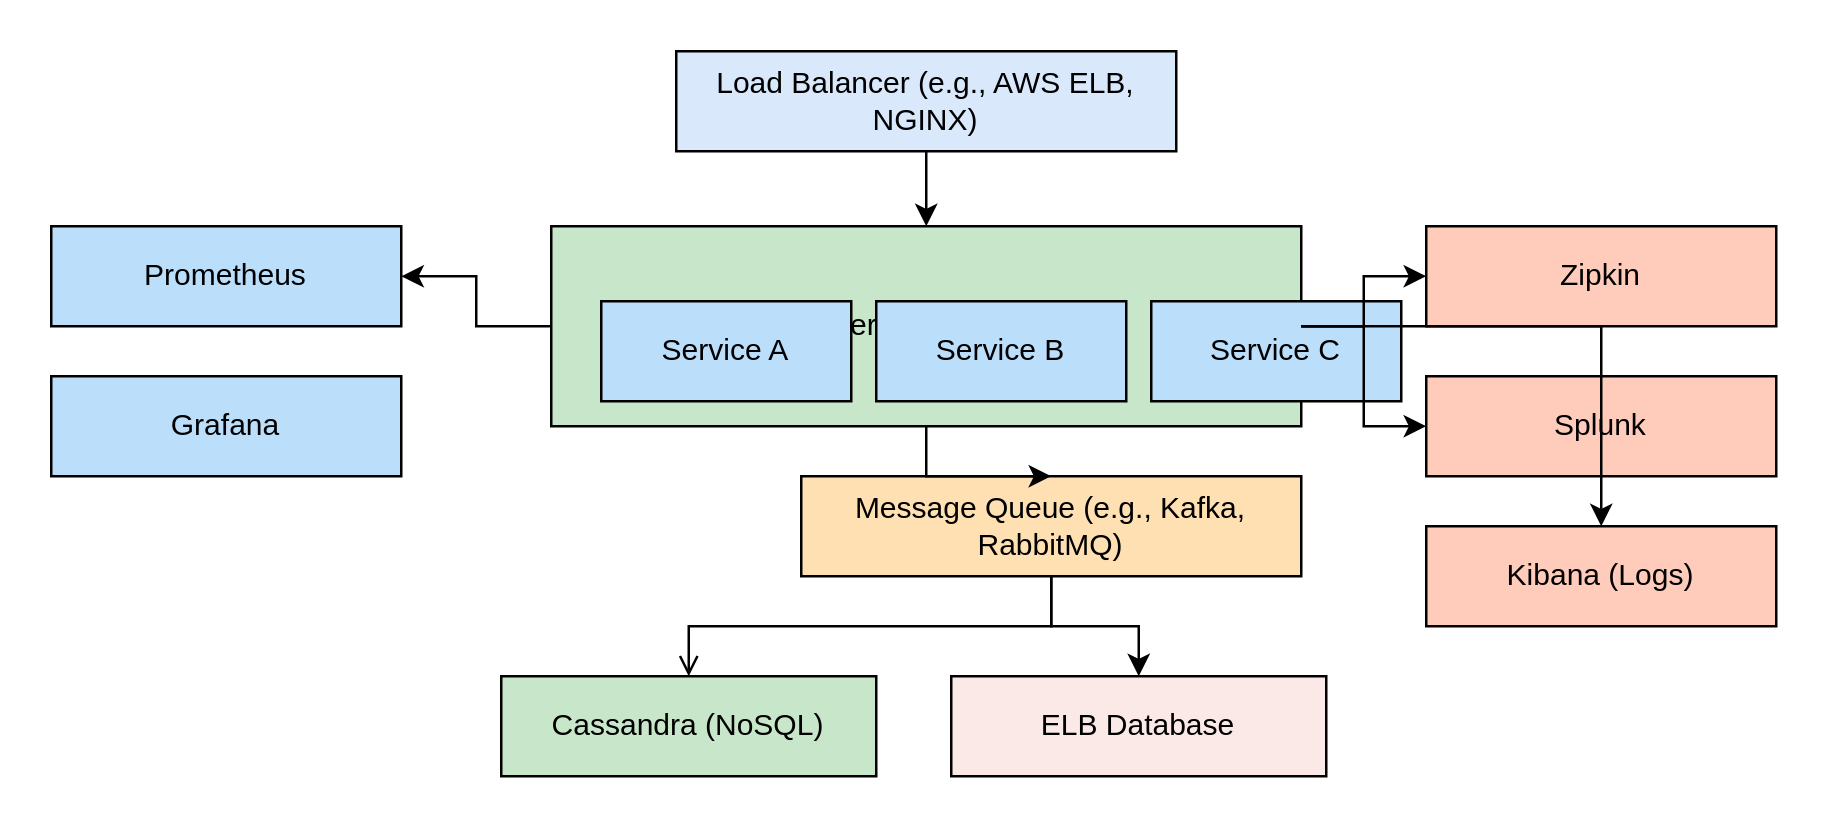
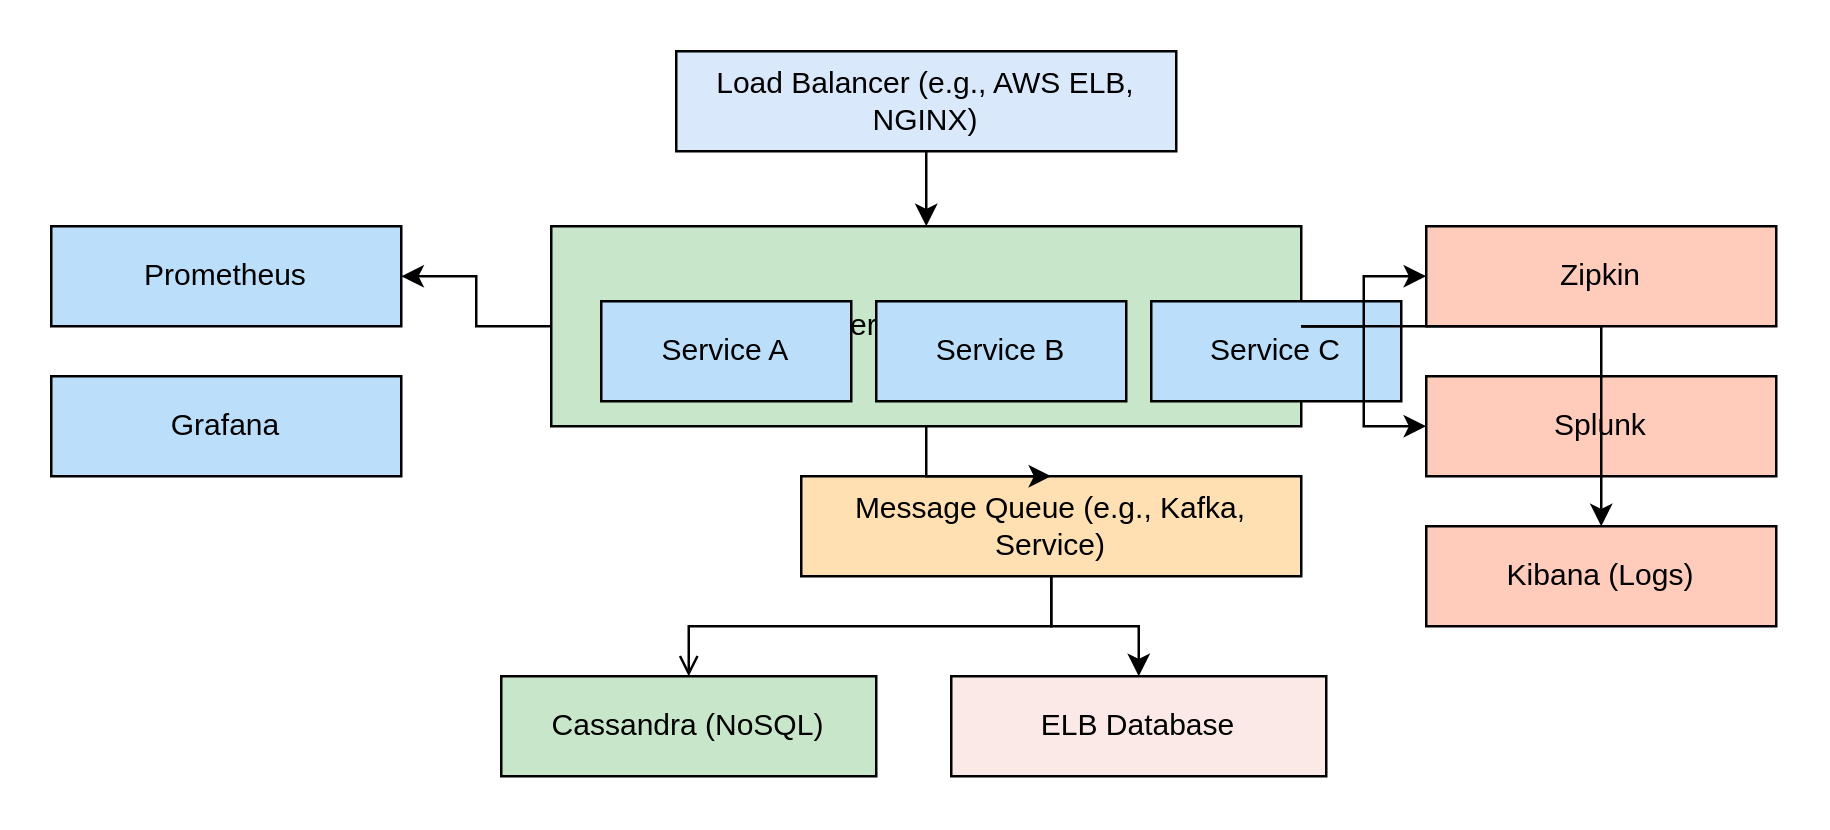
node "Message Queue (e.g., Kafka, RabbitMQ)": label "Message Queue (e.g., Kafka, RabbitMQ)" -> "Message Queue (e.g., Kafka, Service)"
